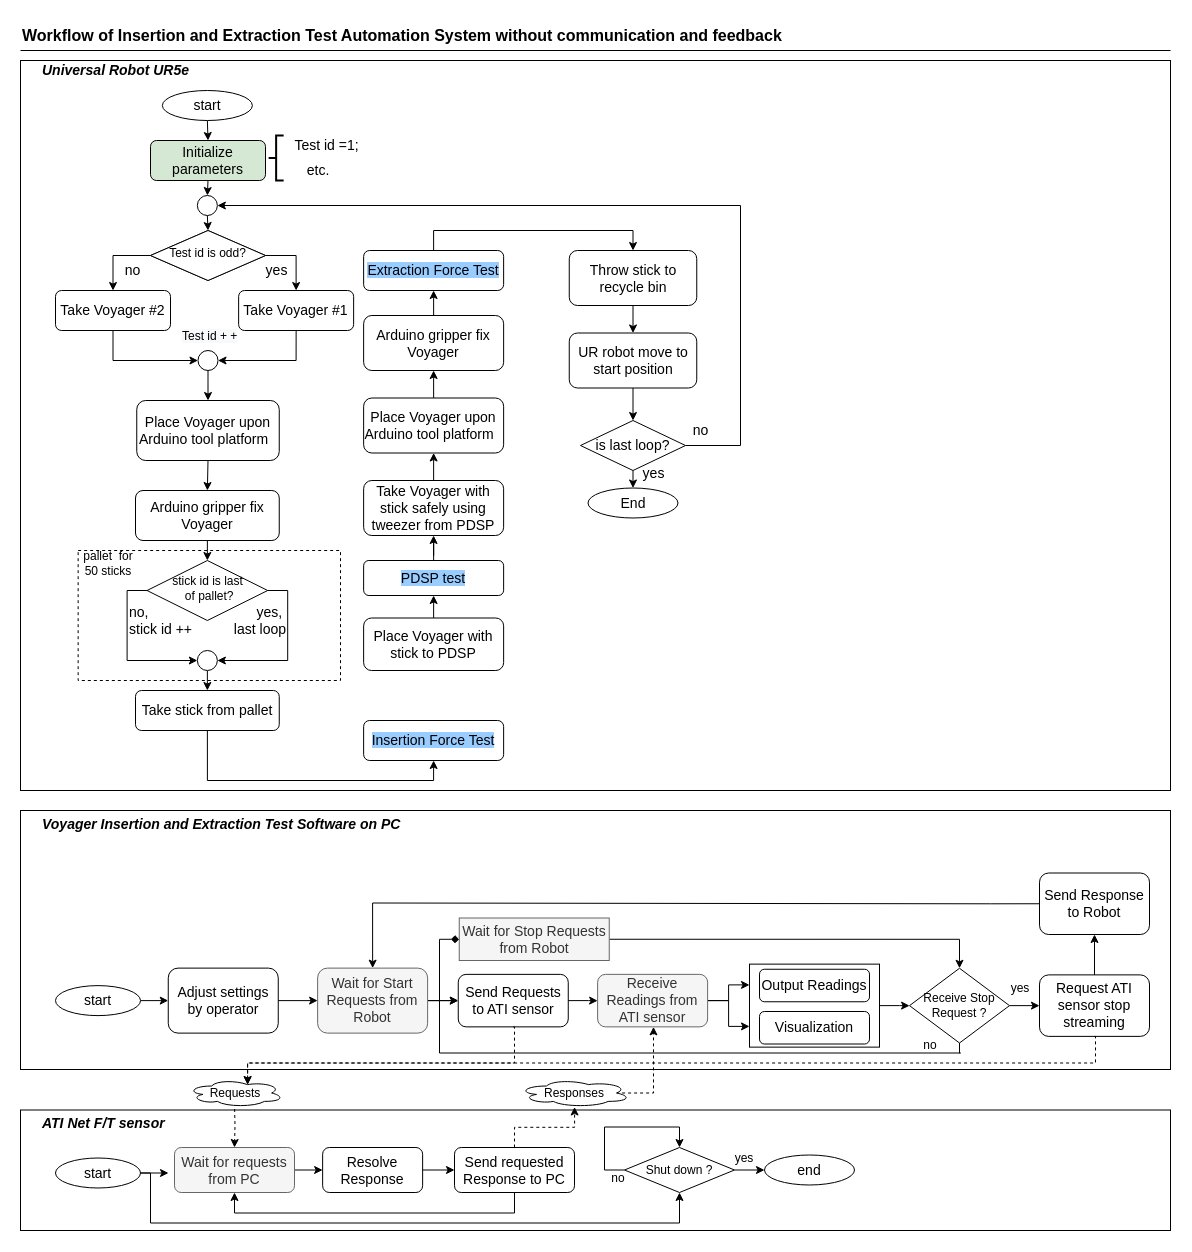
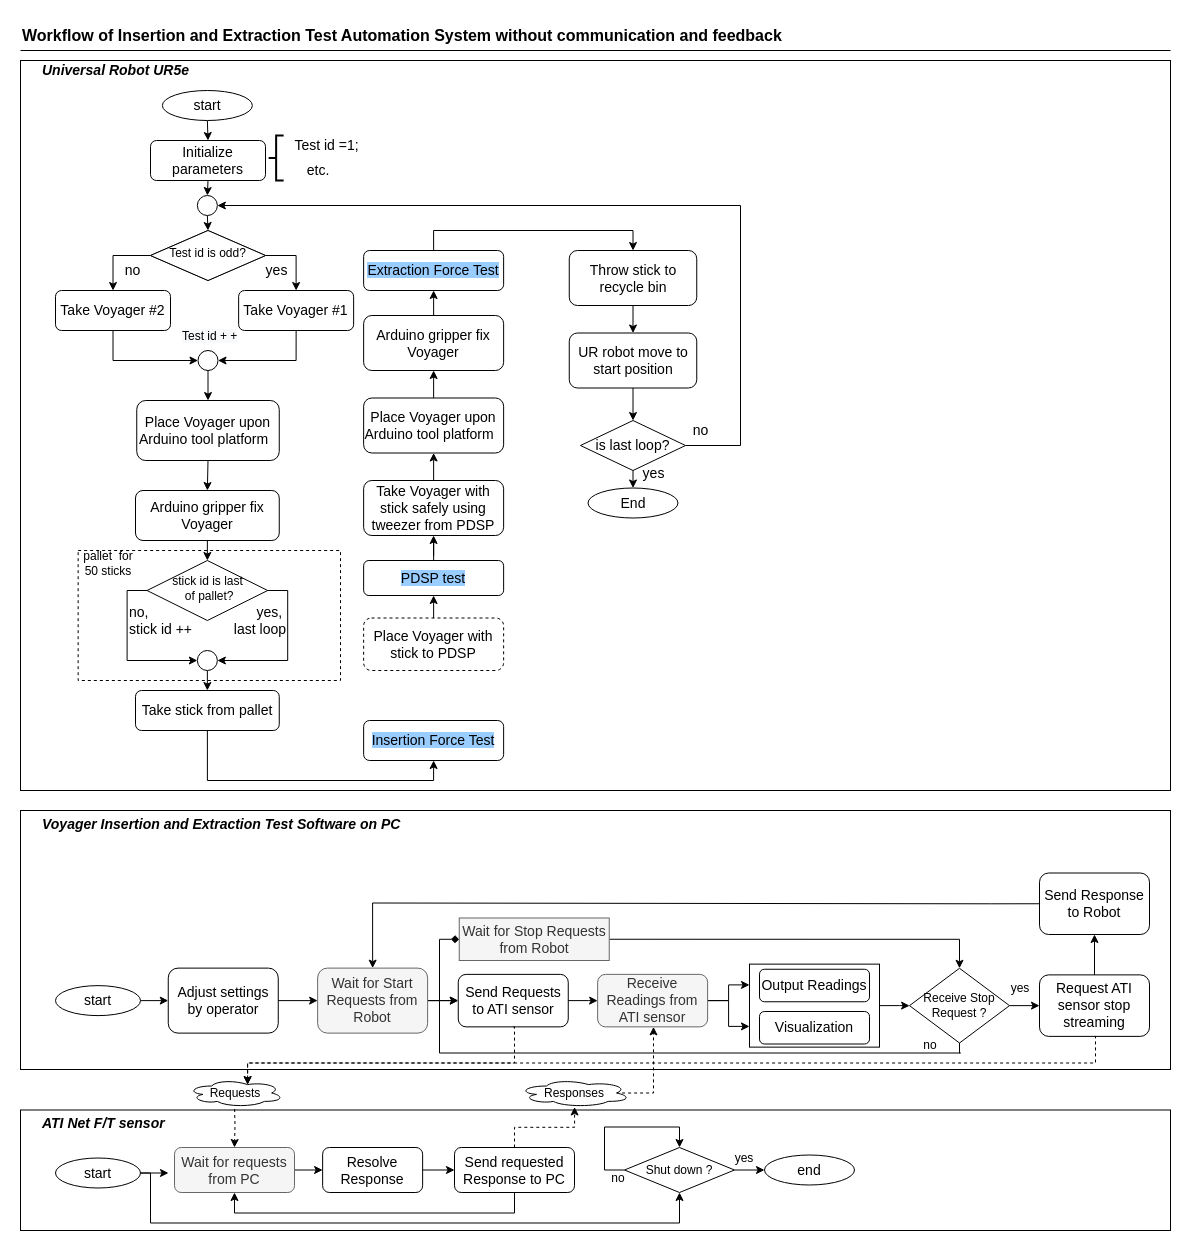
node "Initialize parameters": fillcolor #d5e8d4 -> #ffffff
node "Place Voyager with stick to PDSP": style solid -> dashed
